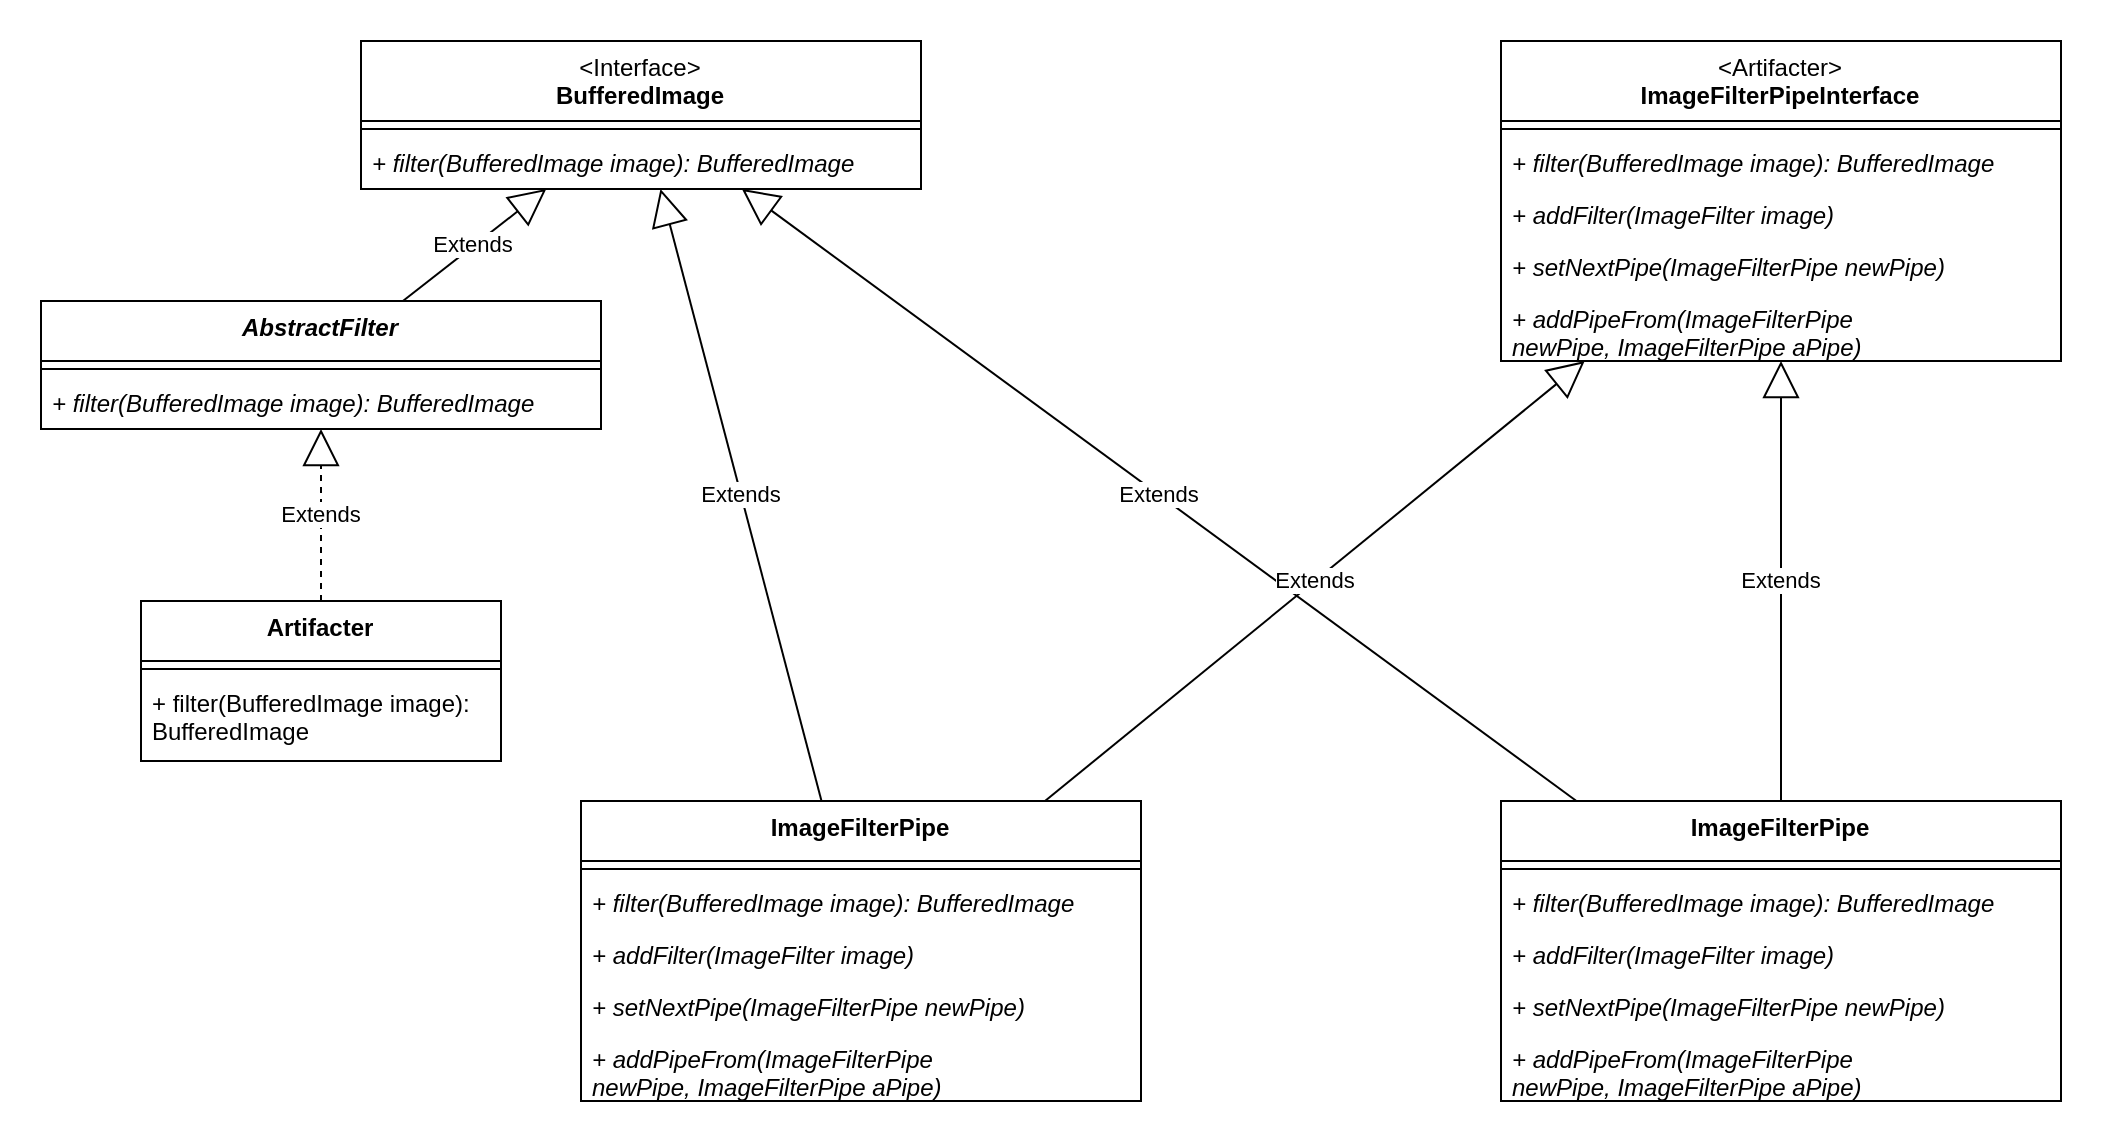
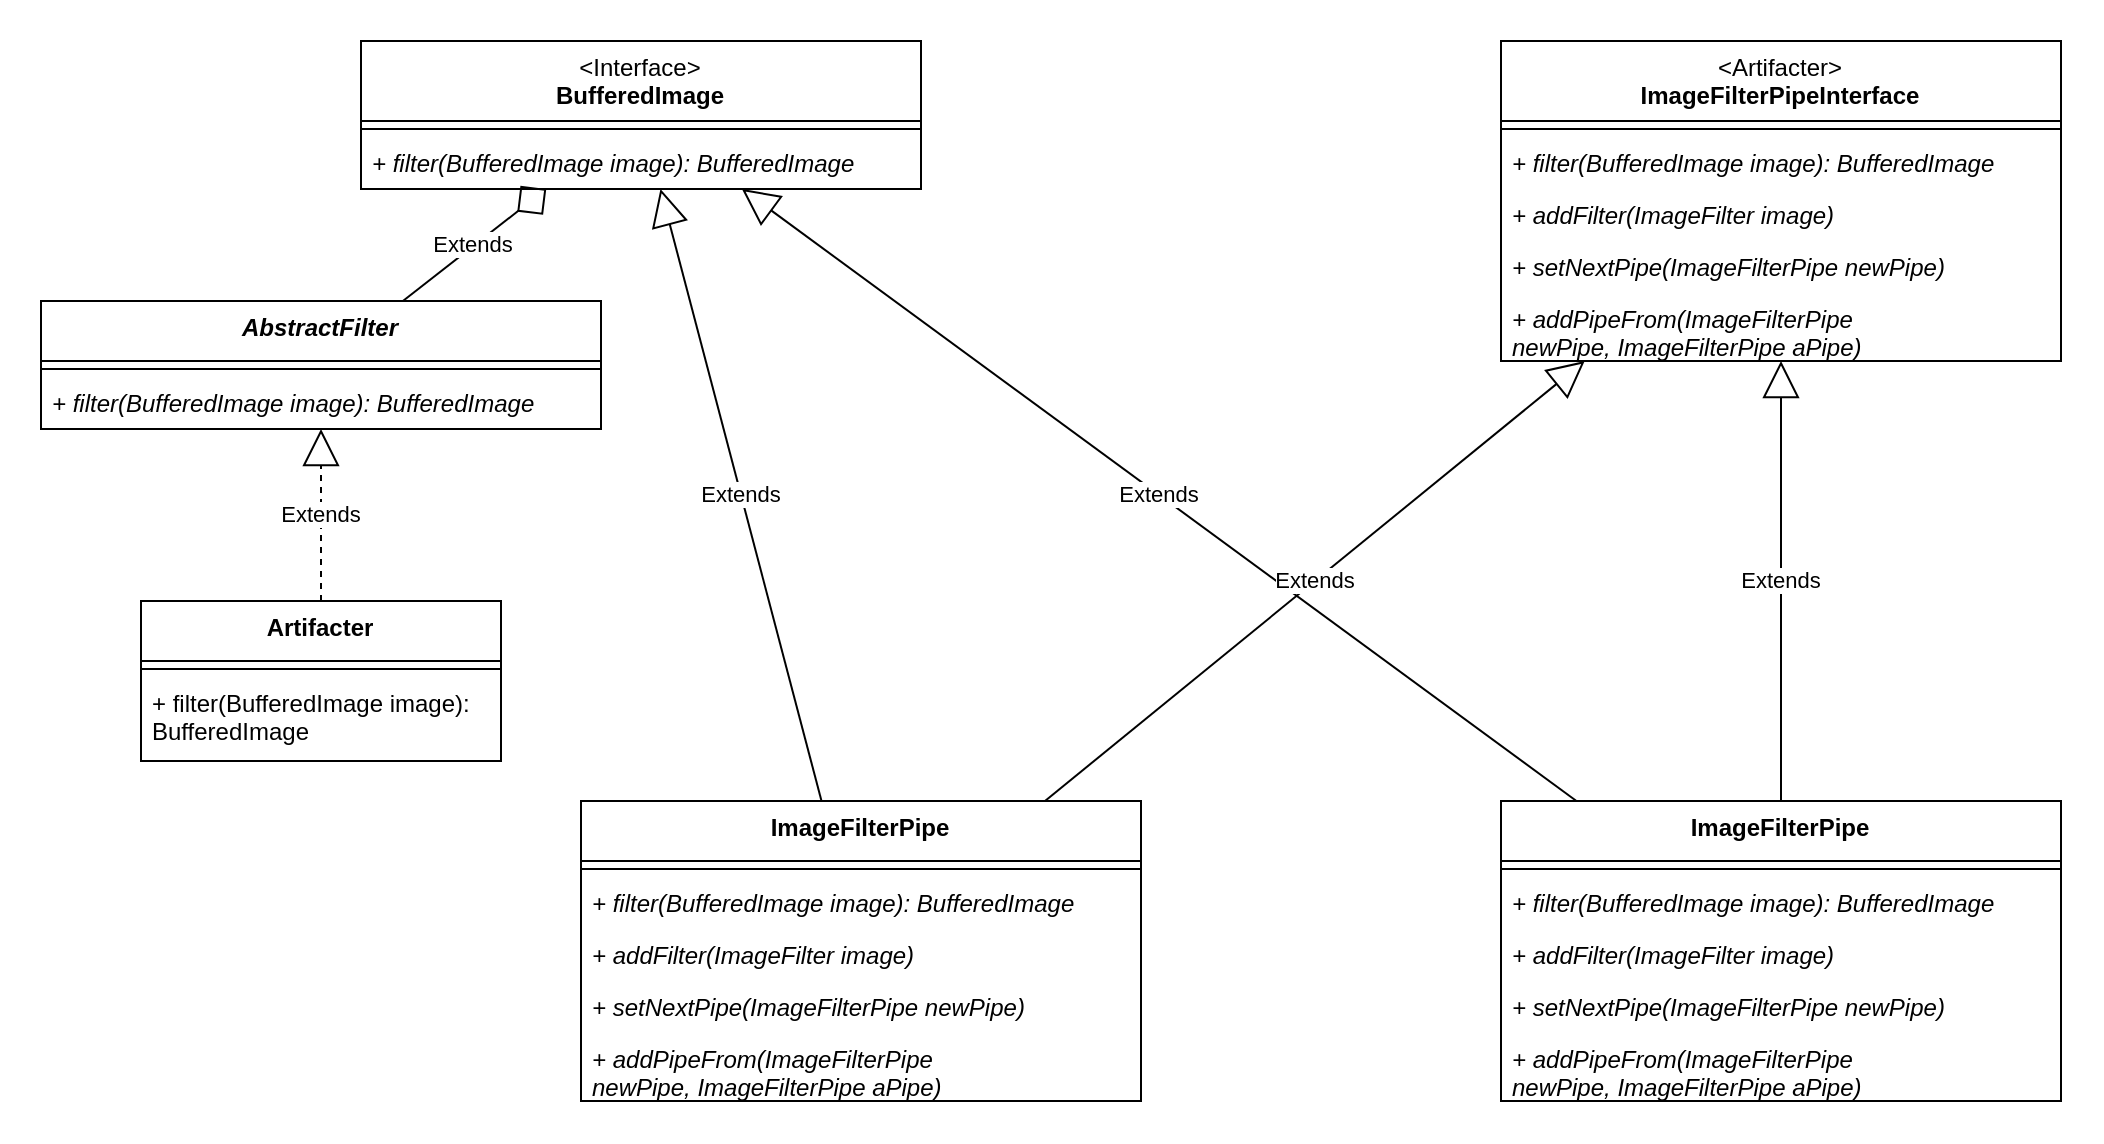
edge "AbstractFilter" -> "<Interface> BufferedImage": arrowhead block -> diamond
